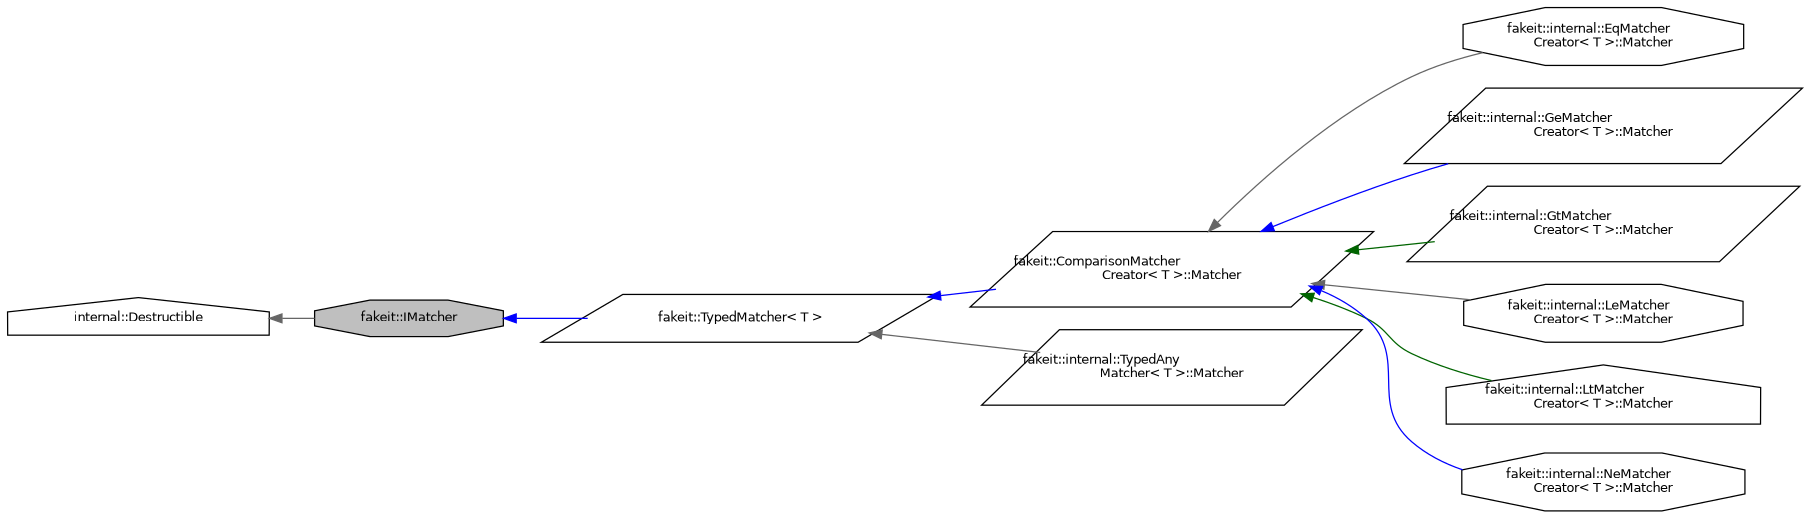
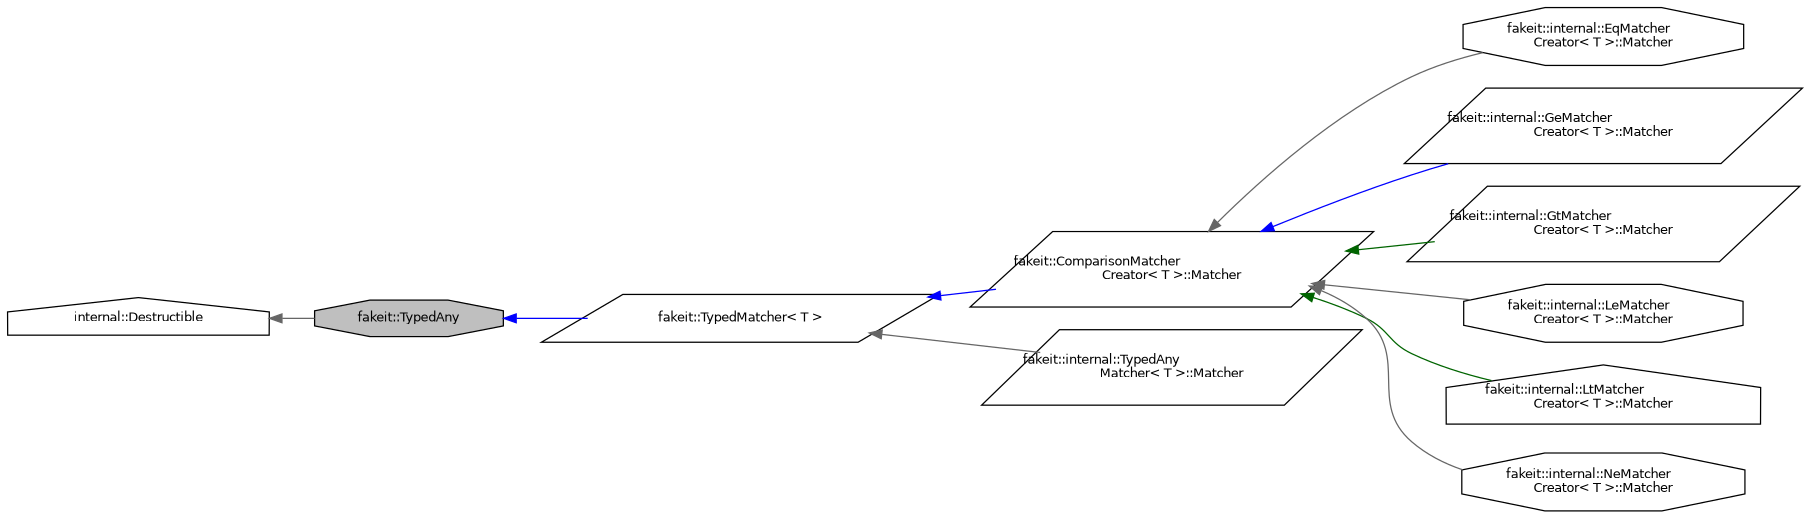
node "fakeit::IMatcher": label "fakeit::IMatcher" -> "fakeit::TypedAny"
edge "fakeit::internal::NeMatcher Creator< T >::Matcher" -> "fakeit::ComparisonMatcher Creator< T >::Matcher": color blue -> gray40
